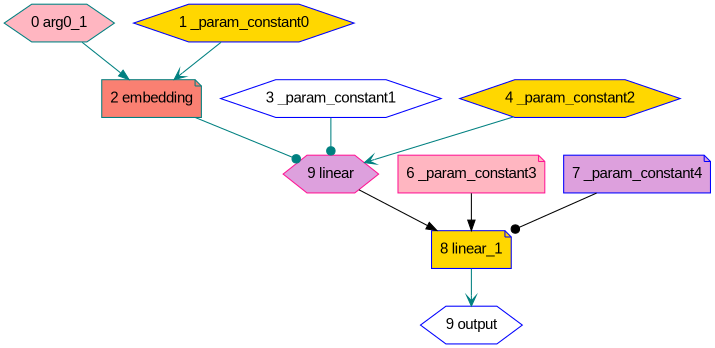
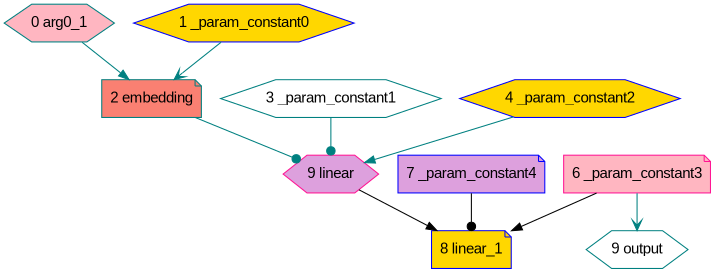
node "3 _param_constant1": color blue -> teal
edge "4 _param_constant2" -> "9 linear": arrowhead vee -> normal
edge "8 linear_1" -> "9 output": now "6 _param_constant3" -> "9 output"
node "9 output": color blue -> teal
